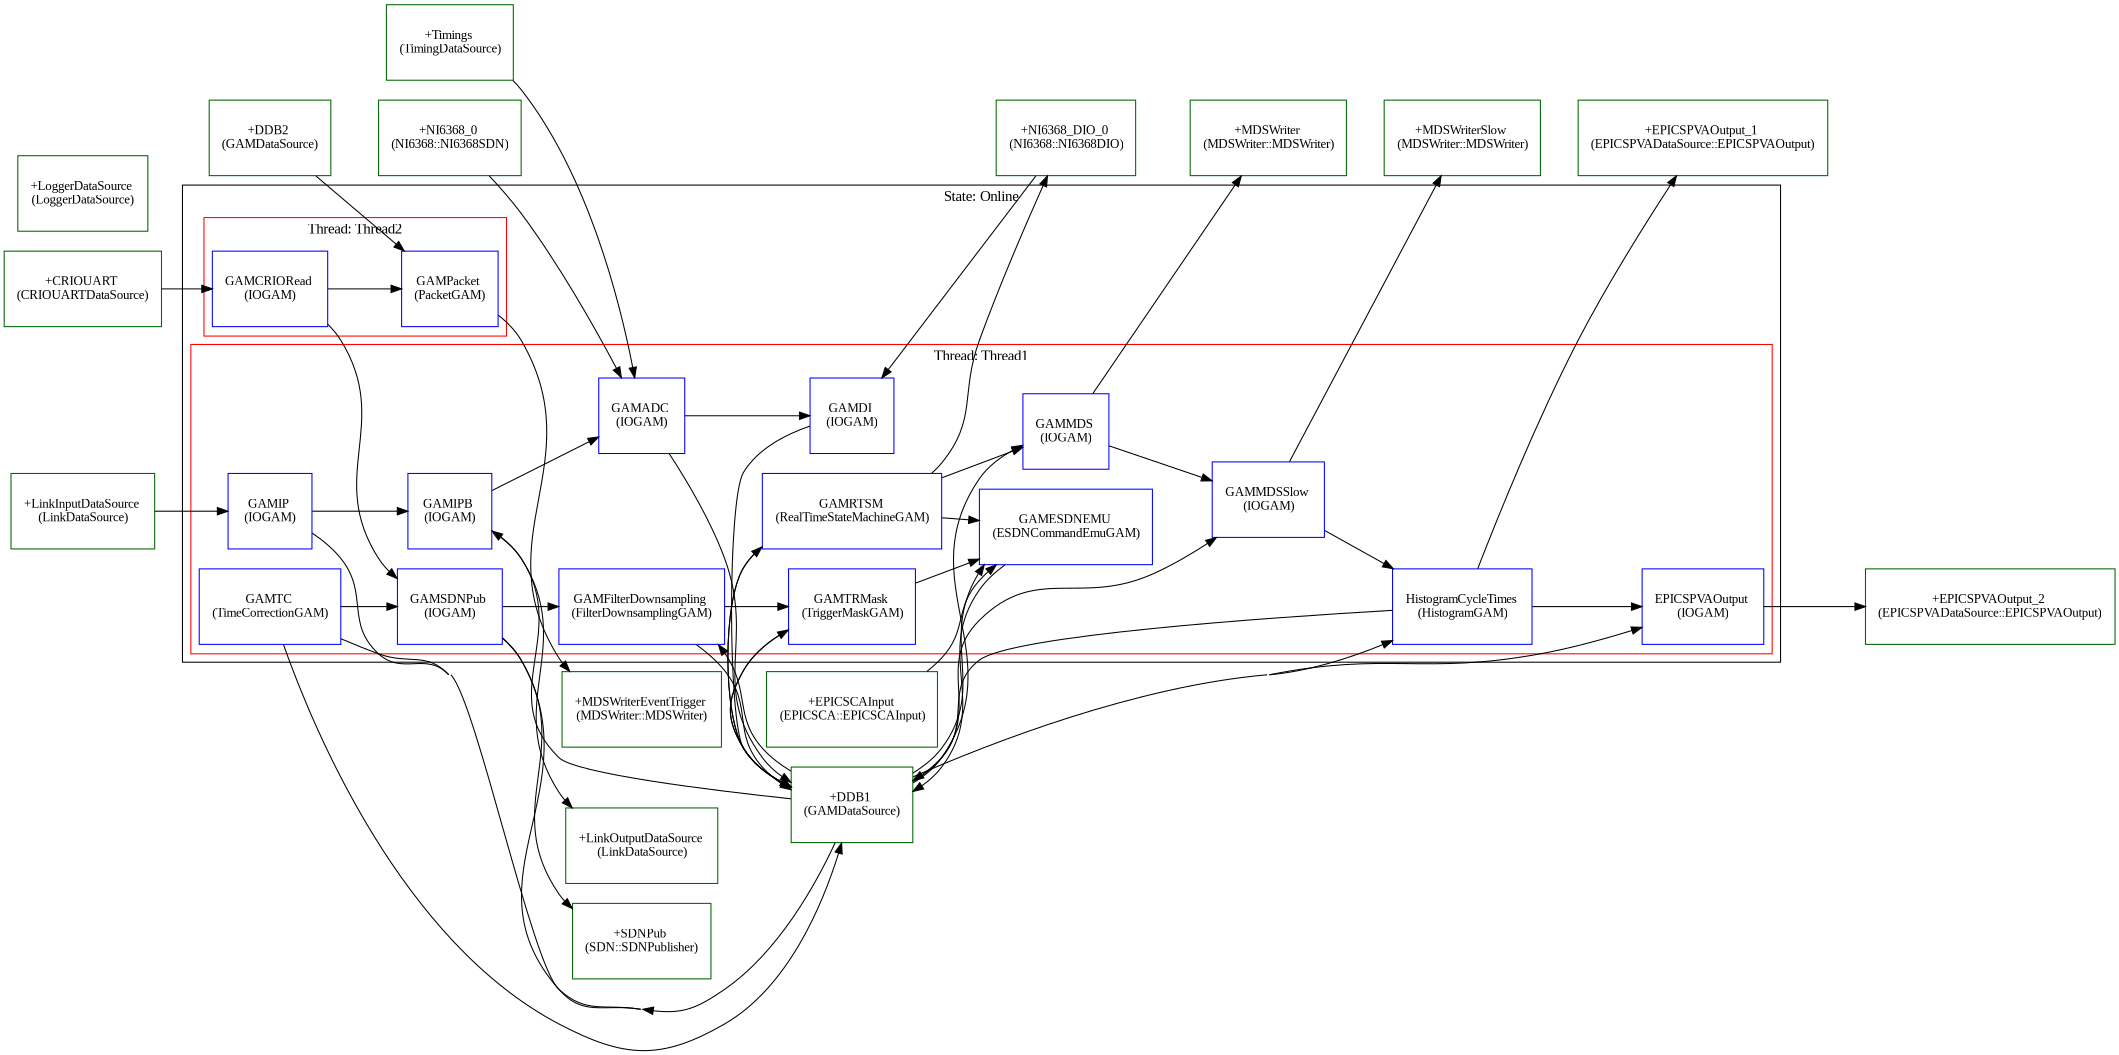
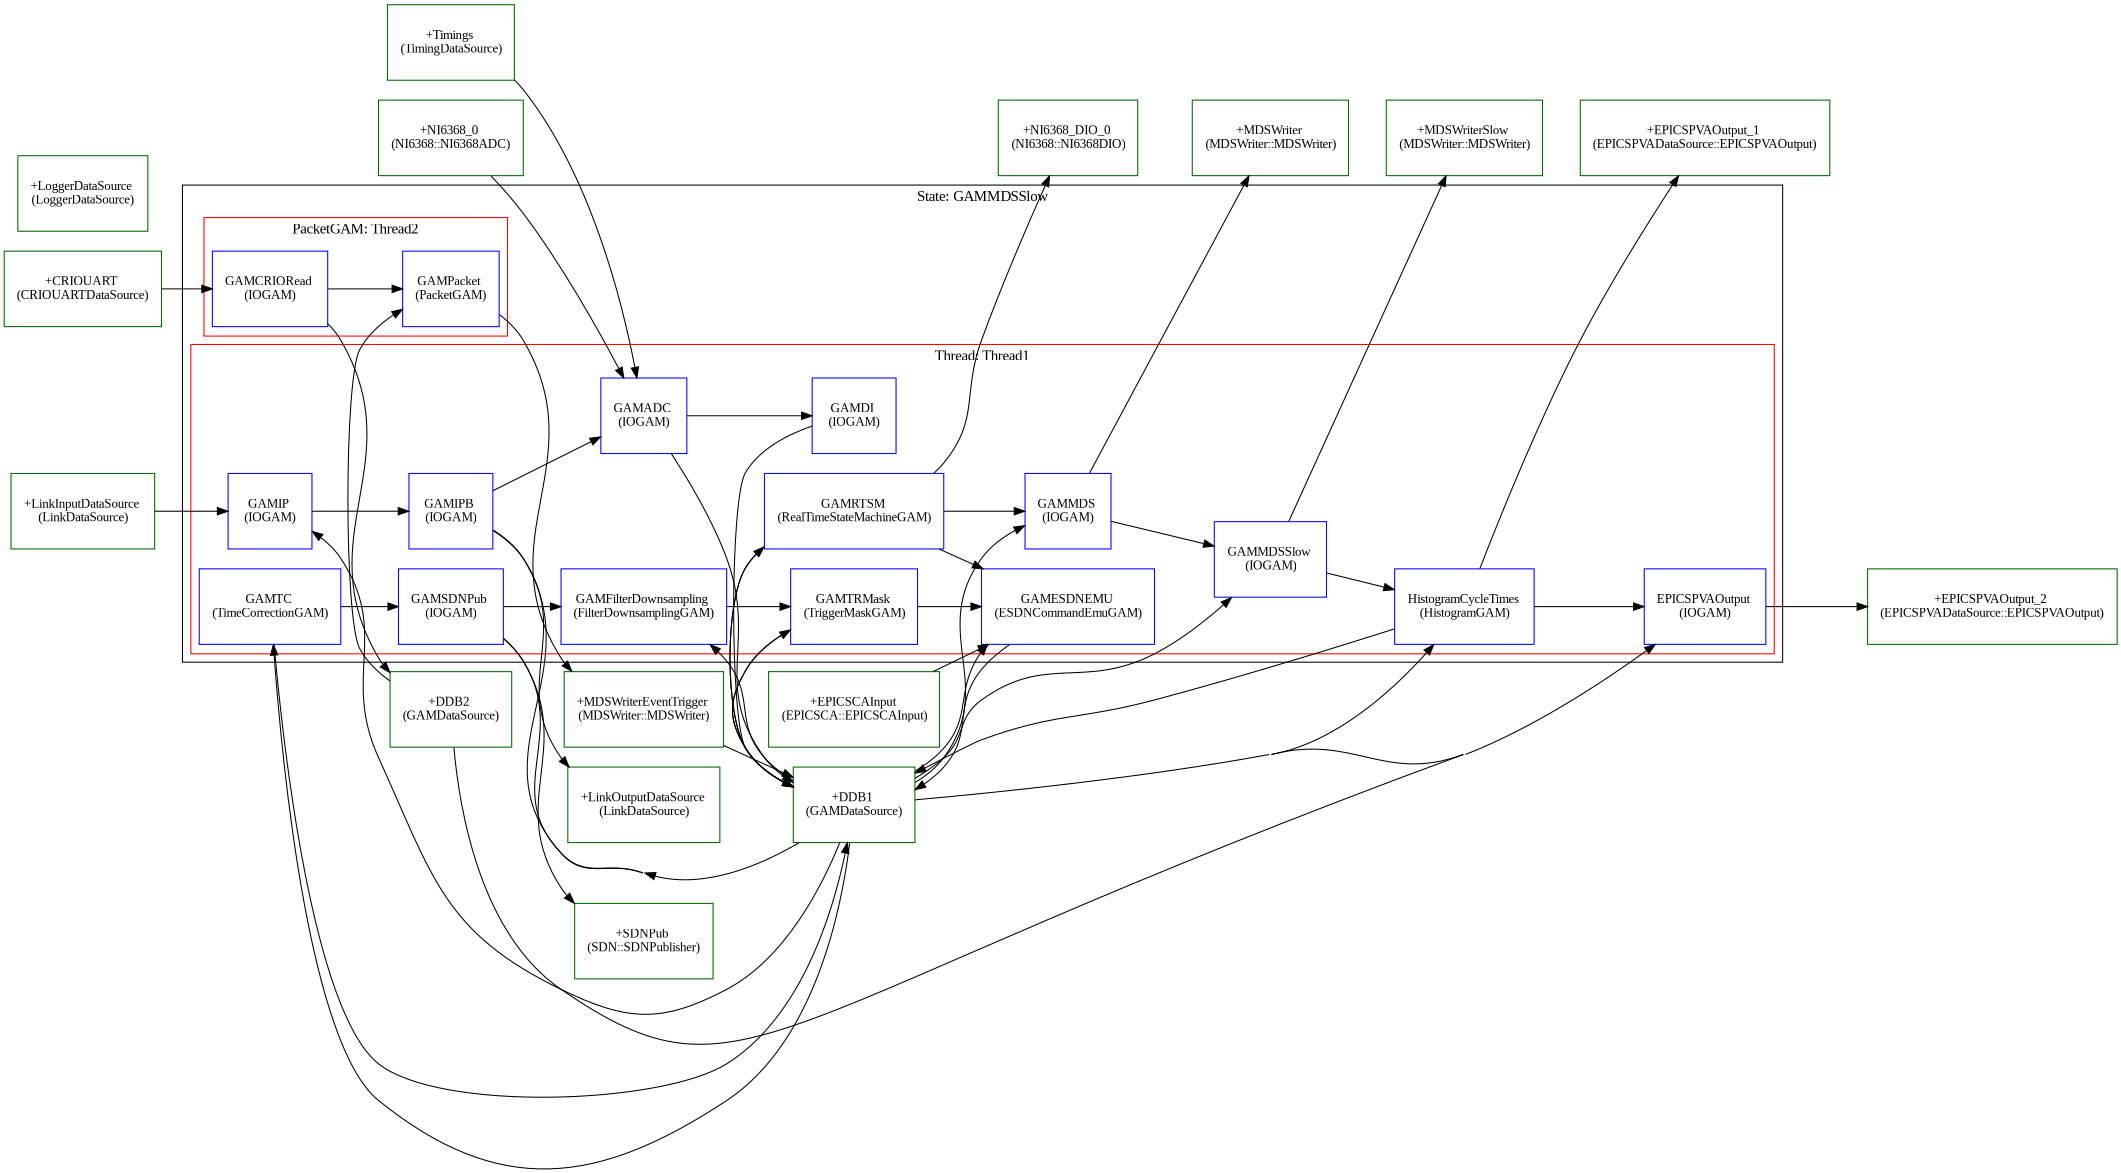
node "+NI6368_0": text "(NI6368::NI6368SDN)" -> "(NI6368::NI6368ADC)"
cluster "State: Online": label "State: Online" -> "State: GAMMDSSlow"
cluster "Thread: Thread2": label "Thread: Thread2" -> "PacketGAM: Thread2"
edge "+NI6368_DIO_0" -> "GAMDI": removed
edge "GAMCRIORead" -> "GAMSDNPub": now "GAMCRIORead" -> "+DDB2"
edge "GAMFilterDownsampling" -> "+DDB1": now "+MDSWriterEventTrigger" -> "+DDB1"
edge "+DDB2" -> "EPICSPVAOutput": added
